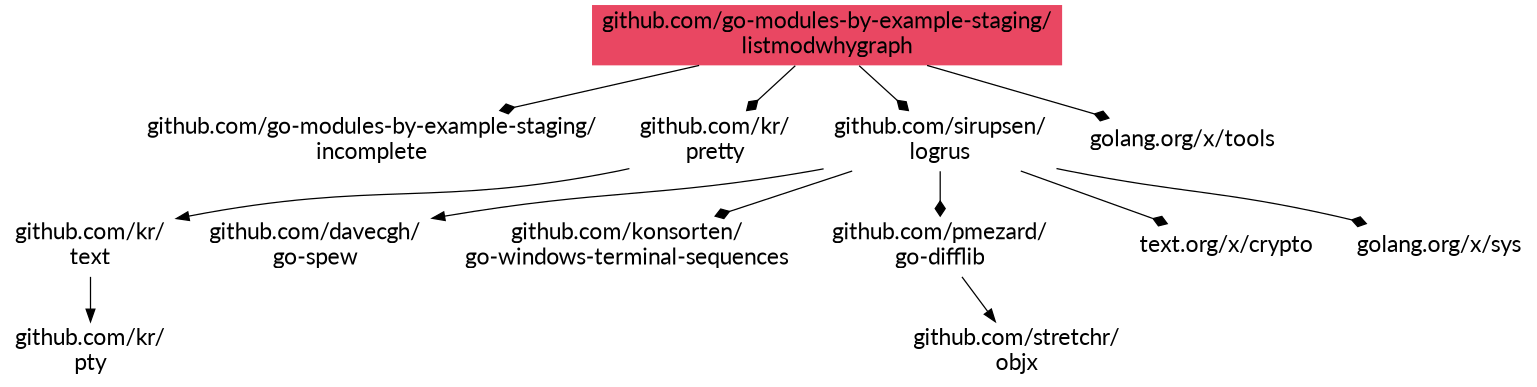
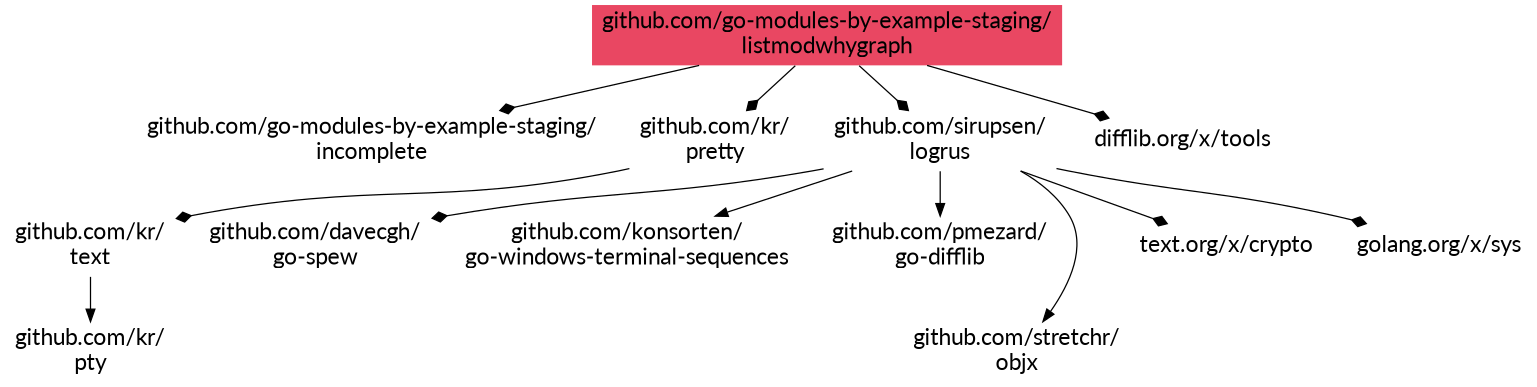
node "golang.org/x/tools": label "golang.org/x/tools" -> "difflib.org/x/tools"
edge "github.com/sirupsen/ logrus" -> "github.com/pmezard/ go-difflib": arrowhead diamond -> normal
edge "github.com/sirupsen/ logrus" -> "github.com/konsorten/ go-windows-terminal-sequences": arrowhead diamond -> normal
edge "github.com/sirupsen/ logrus" -> "github.com/davecgh/ go-spew": arrowhead normal -> diamond
edge "github.com/kr/ pretty" -> "github.com/kr/ text": arrowhead normal -> diamond
edge "github.com/pmezard/ go-difflib" -> "github.com/stretchr/ objx": now "github.com/sirupsen/ logrus" -> "github.com/stretchr/ objx"
